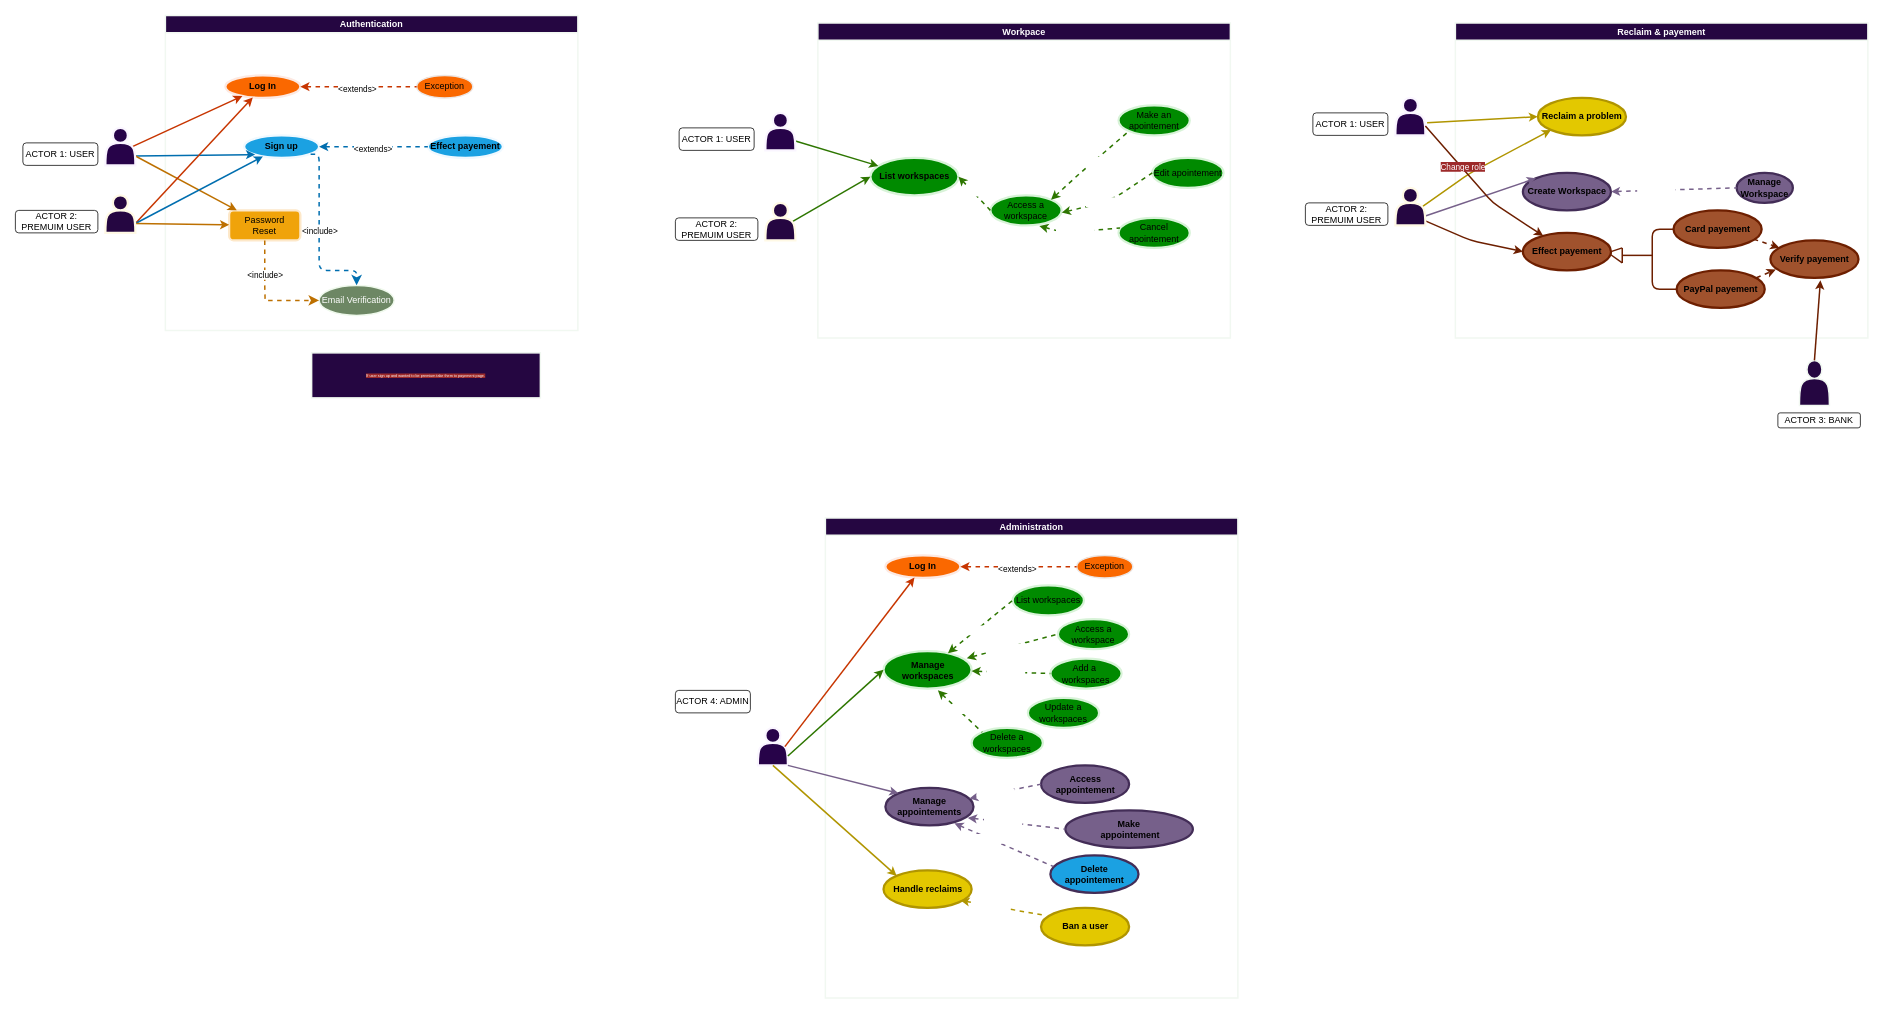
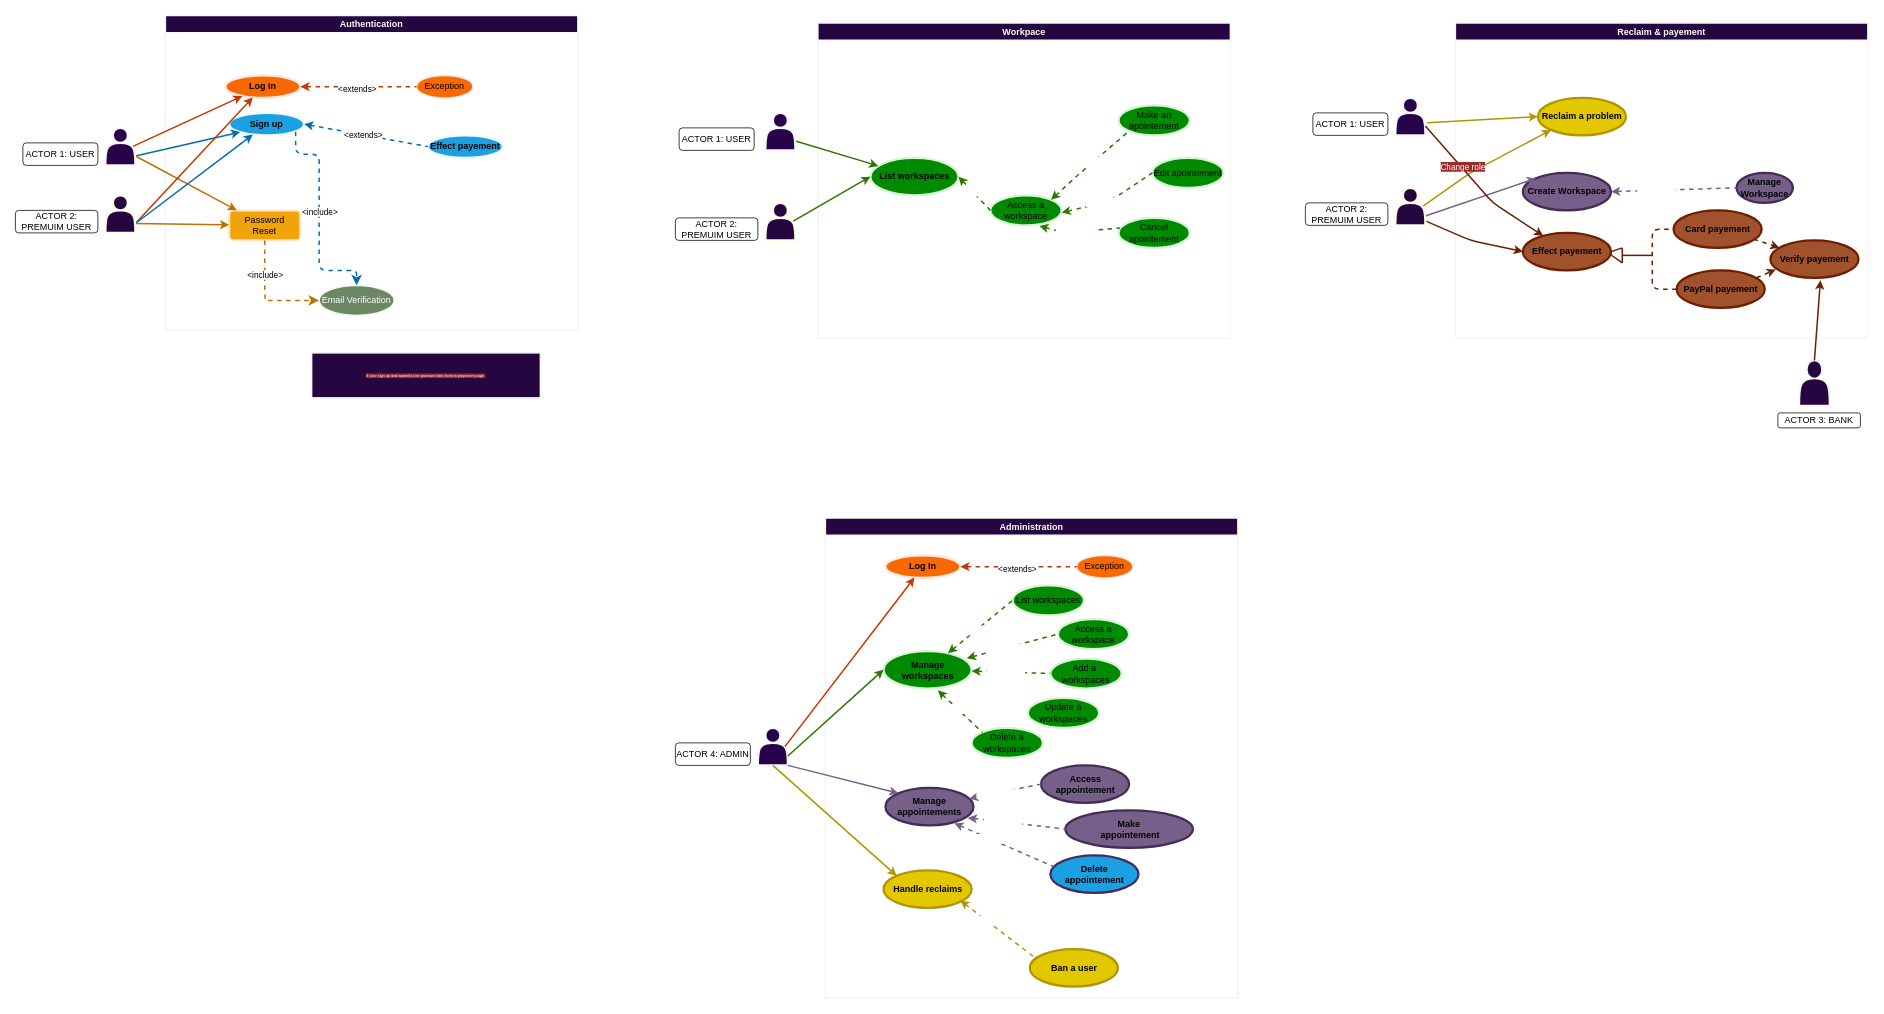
node "Sign up": moved (282, 147) -> (267, 124)
edge "Card payement" -- "PayPal payement": style solid -> dashed
node "ACTOR 4: ADMIN": moved (713, 702) -> (713, 754)
node "Ban a user": moved (1085, 927) -> (1074, 968)
